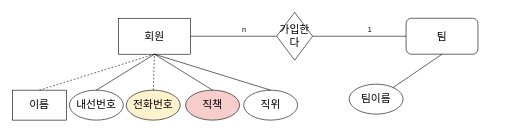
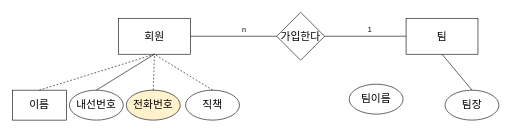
node "가입한다": size 36x48 -> 48x48
node "팀": shape rounded rectangle -> rectangle
edge "팀" -- "팀이름": removed
edge "회원" -- "직책": style solid -> dashed
edge "회원" -- "직위": removed
edge "팀" -- "팀장": added
node "직책": fillcolor #f8cecc -> #ffffff
node "직위": removed
node "팀장": added
